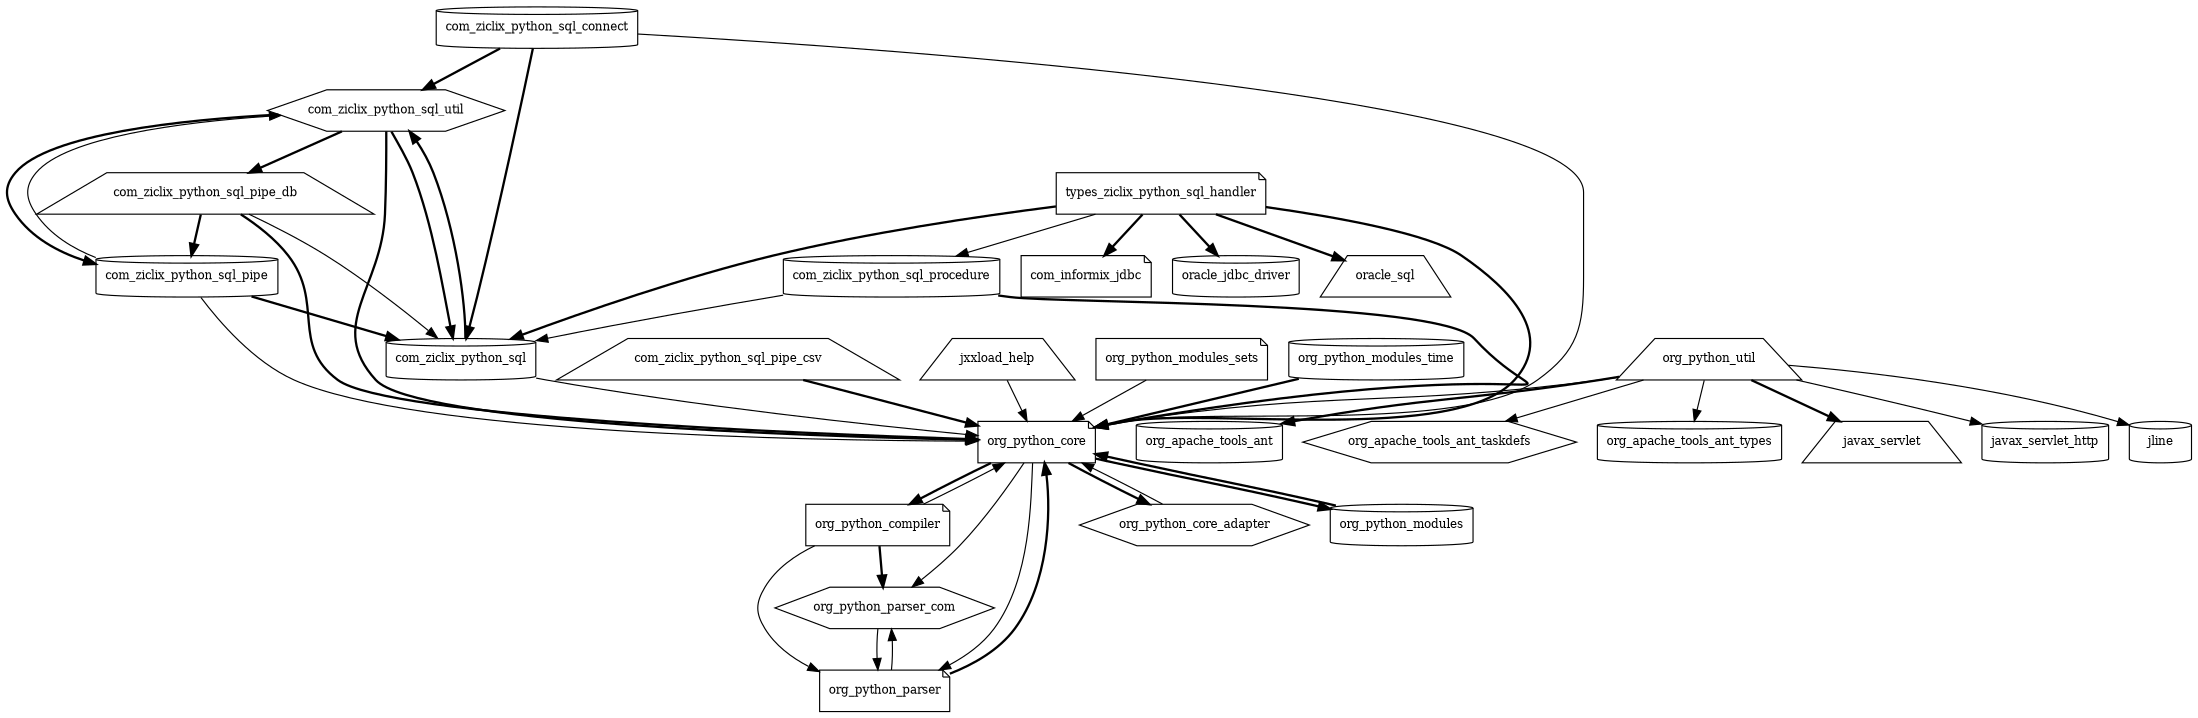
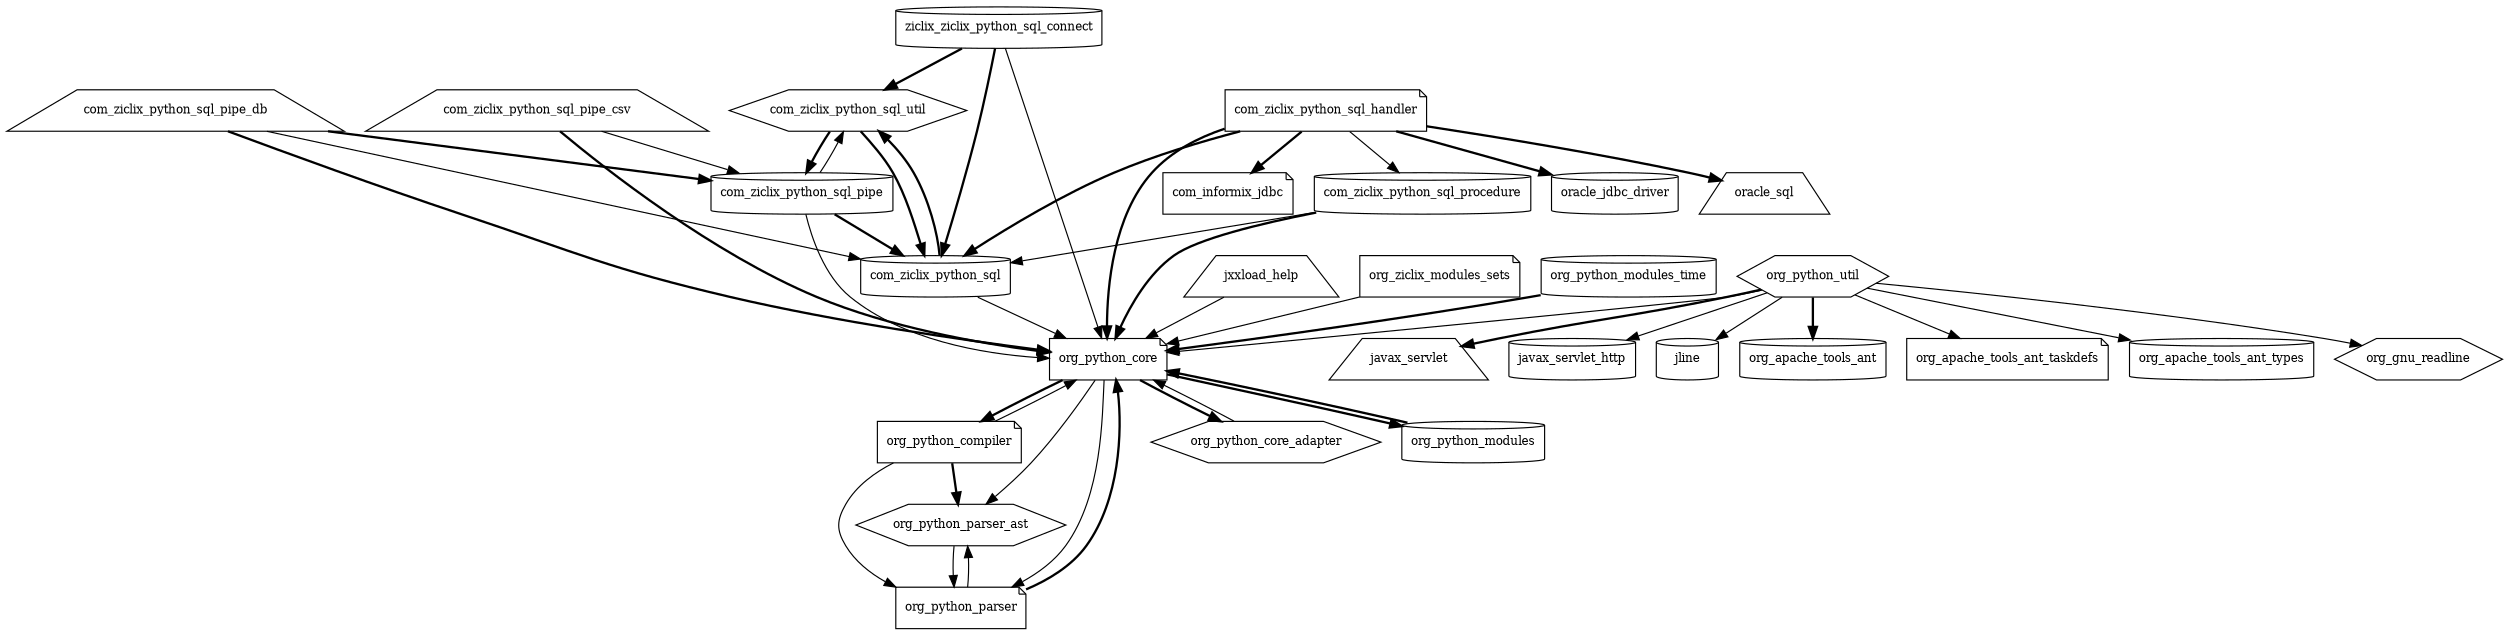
node "com_ziclix_python_sql_connect": label "com_ziclix_python_sql_connect" -> "ziclix_ziclix_python_sql_connect"
edge "com_ziclix_python_sql_util" -> "com_ziclix_python_sql_pipe_db": removed
edge "com_ziclix_python_sql_pipe_csv" -> "com_ziclix_python_sql_pipe": added
node "types_ziclix_python_sql_handler": label "types_ziclix_python_sql_handler" -> "com_ziclix_python_sql_handler"
node "org_python_modules_sets": label "org_python_modules_sets" -> "org_ziclix_modules_sets"
node "org_python_util": shape trapezium -> hexagon
node "org_gnu_readline": added
edge "com_ziclix_python_sql_util" -> "org_python_core": removed
node "org_apache_tools_ant_taskdefs": shape hexagon -> note
node "org_python_parser_com": label "org_python_parser_com" -> "org_python_parser_ast"
